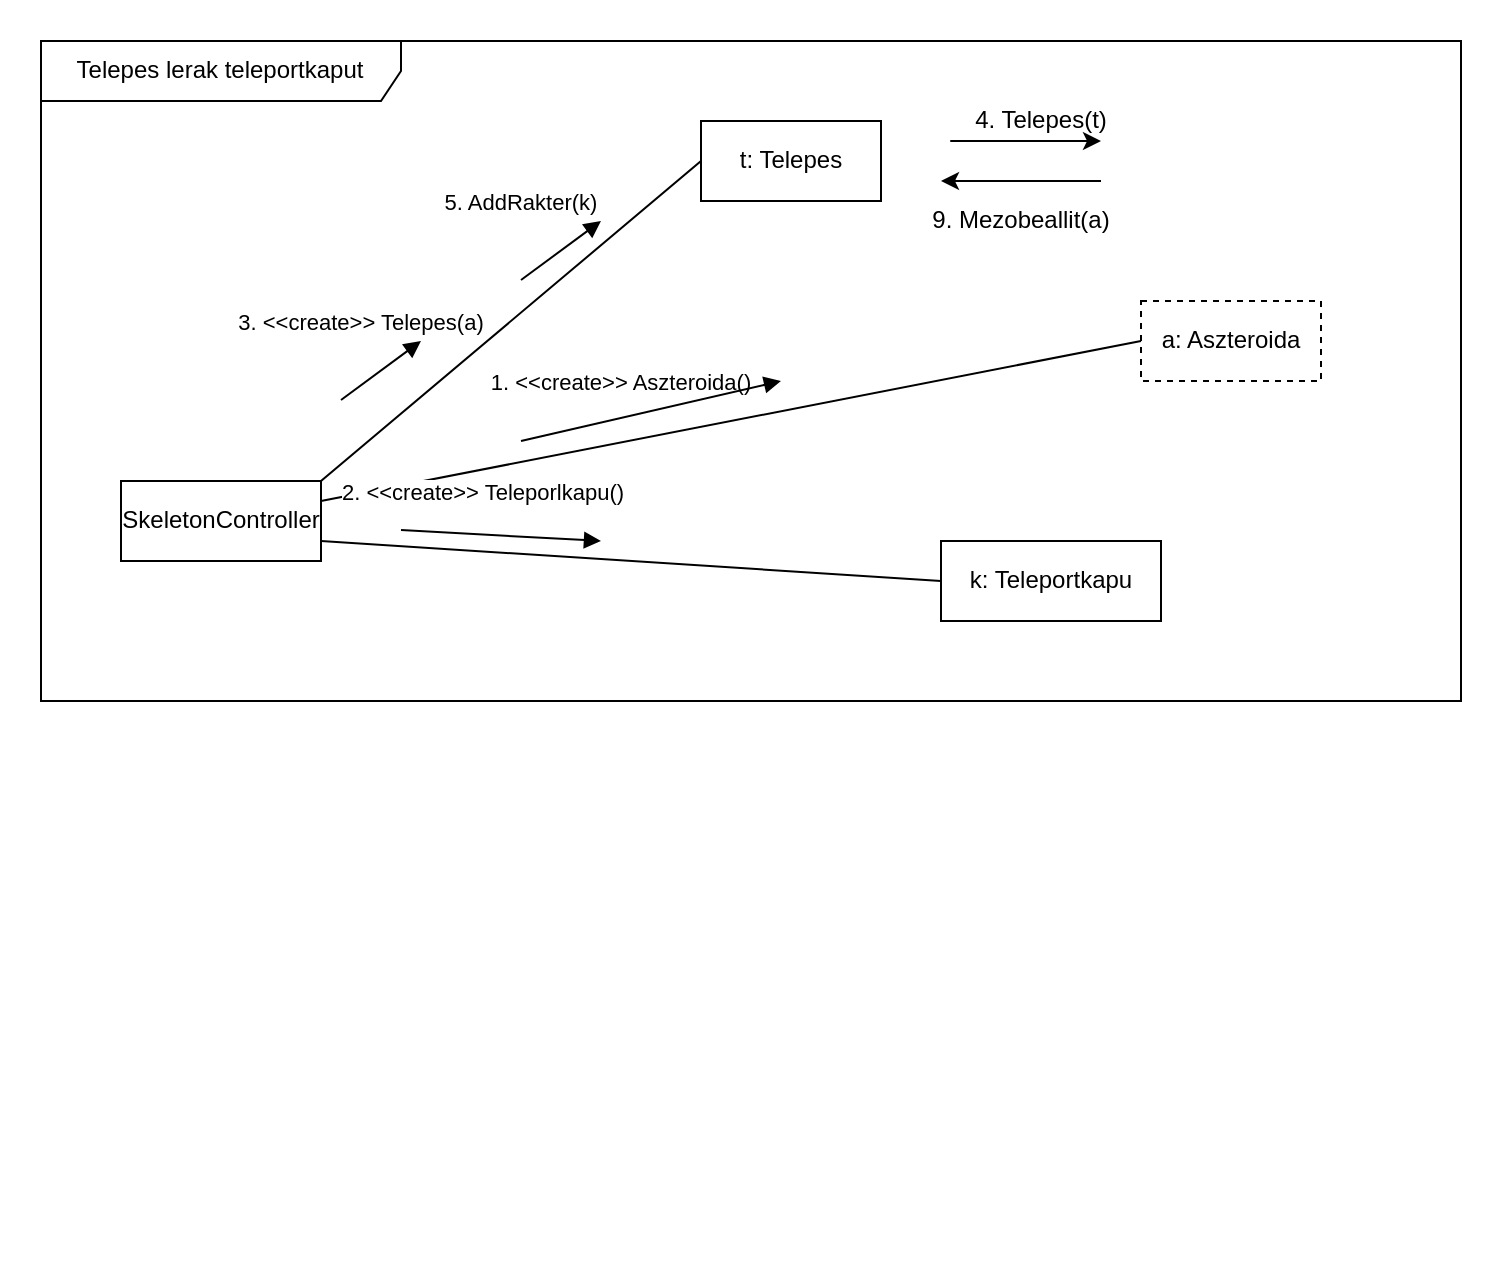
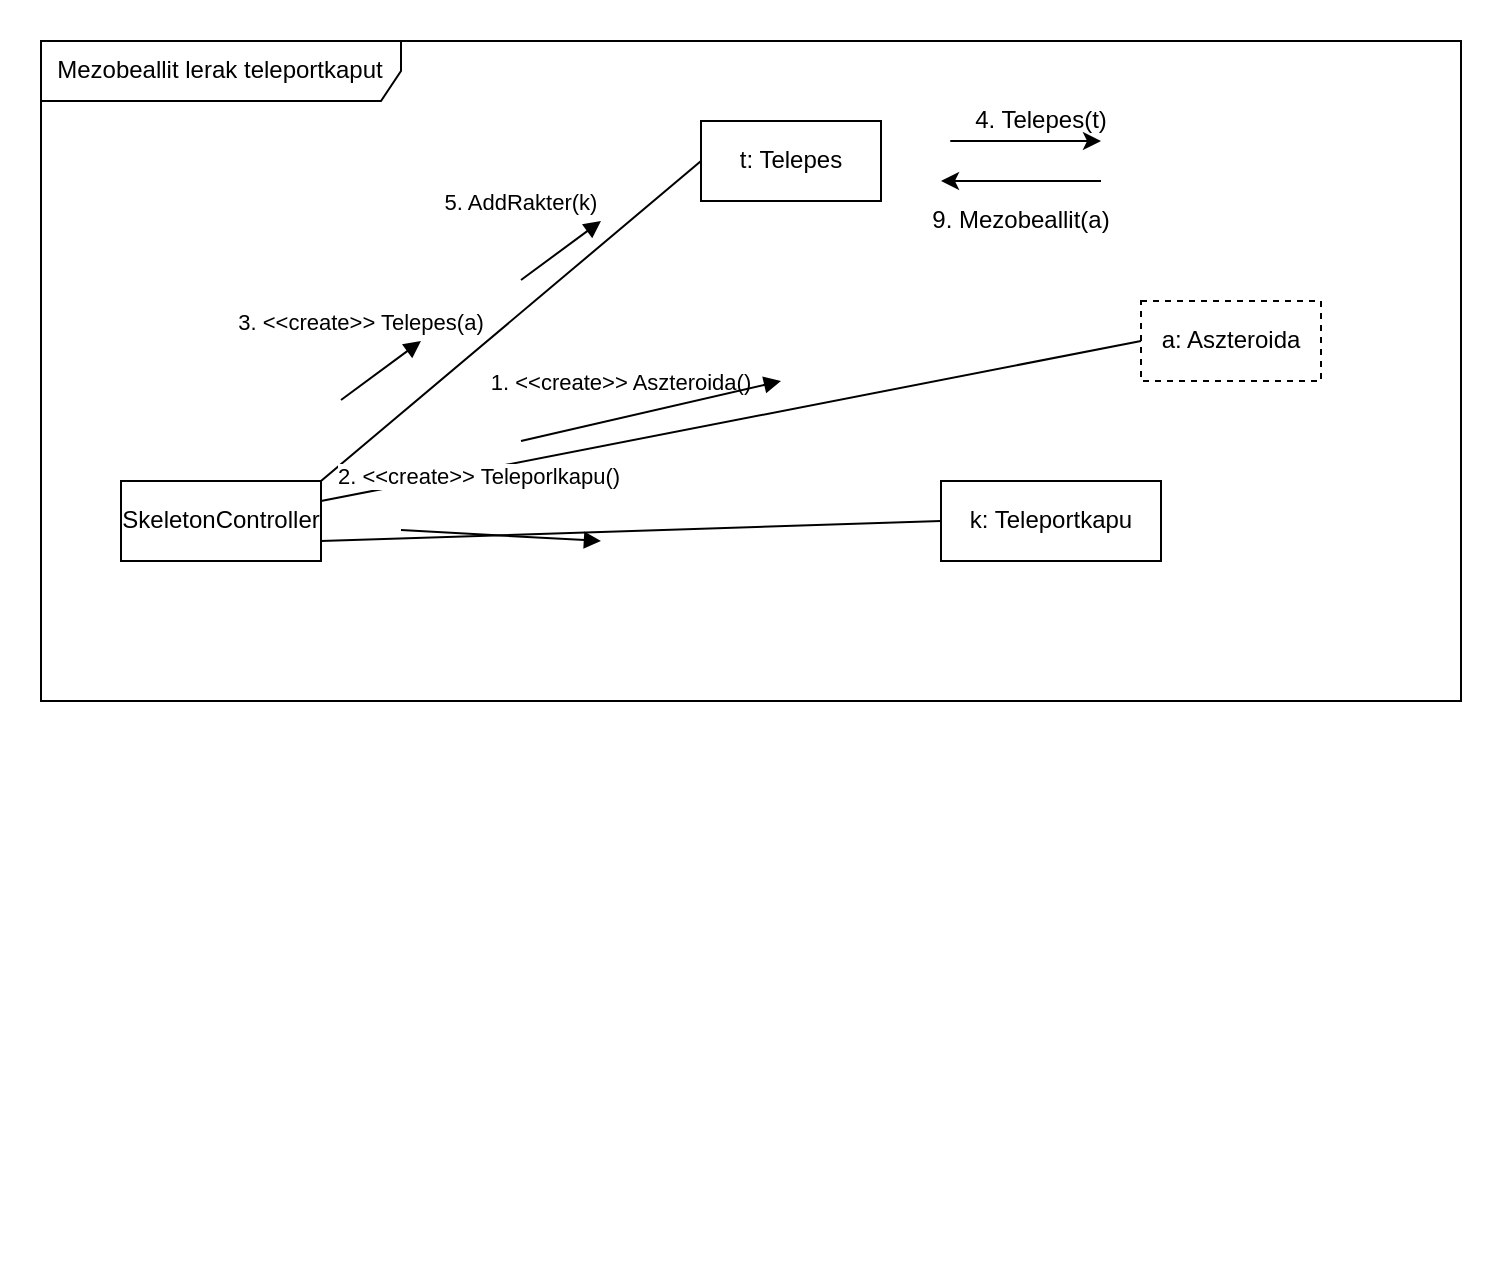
node "Telepes lerak teleportkaput": label "Telepes lerak teleportkaput" -> "Mezobeallit lerak teleportkaput"
node "k: Teleportkapu": moved (1051, 581) -> (1051, 521)
